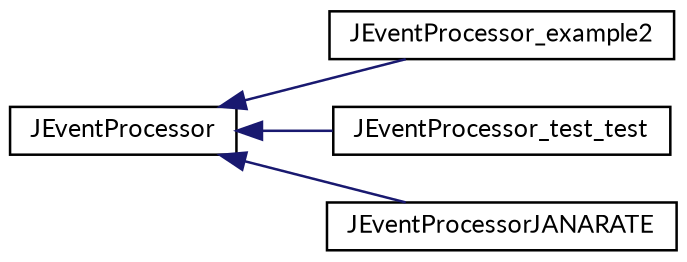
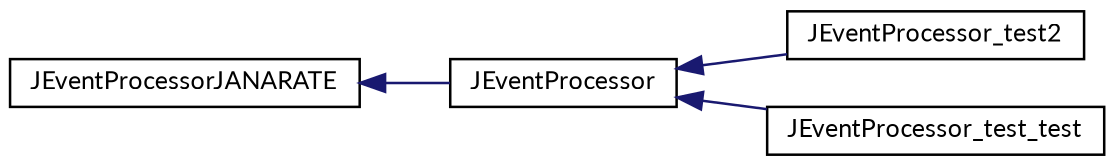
node "JEventProcessor_example2": label "JEventProcessor_example2" -> "JEventProcessor_test2"
edge "JEventProcessorJANARATE" -> "JEventProcessor": reversed
